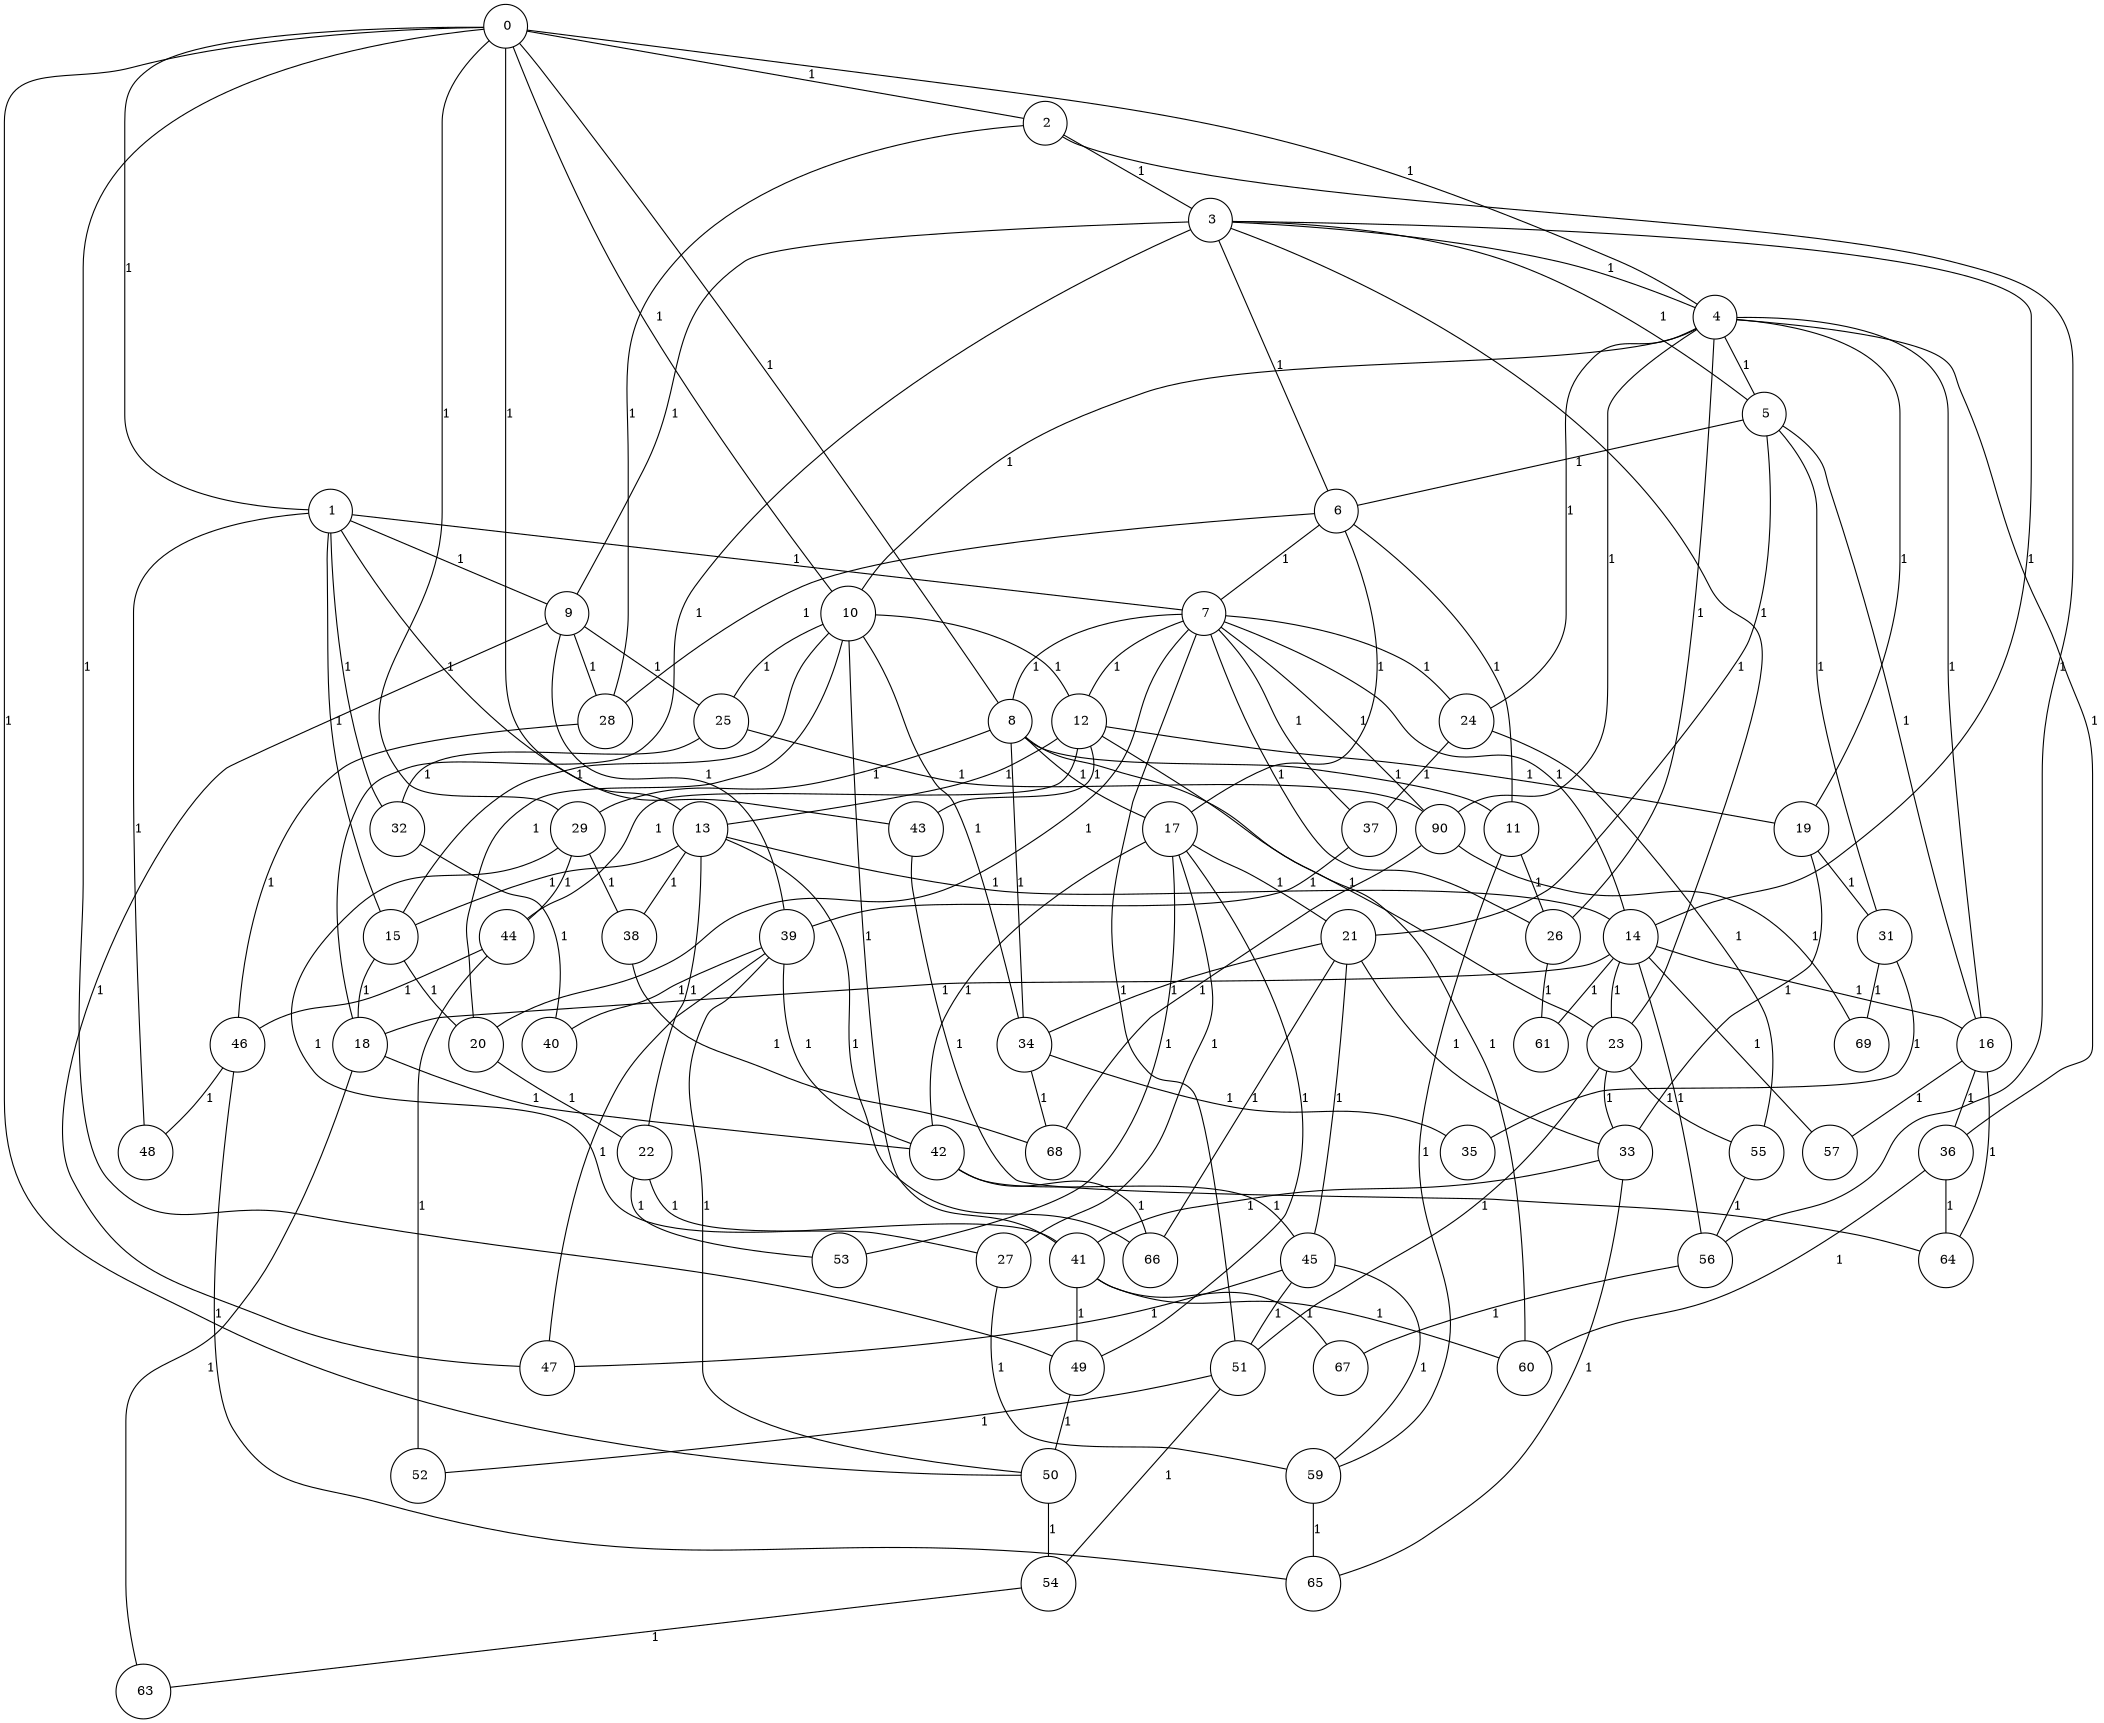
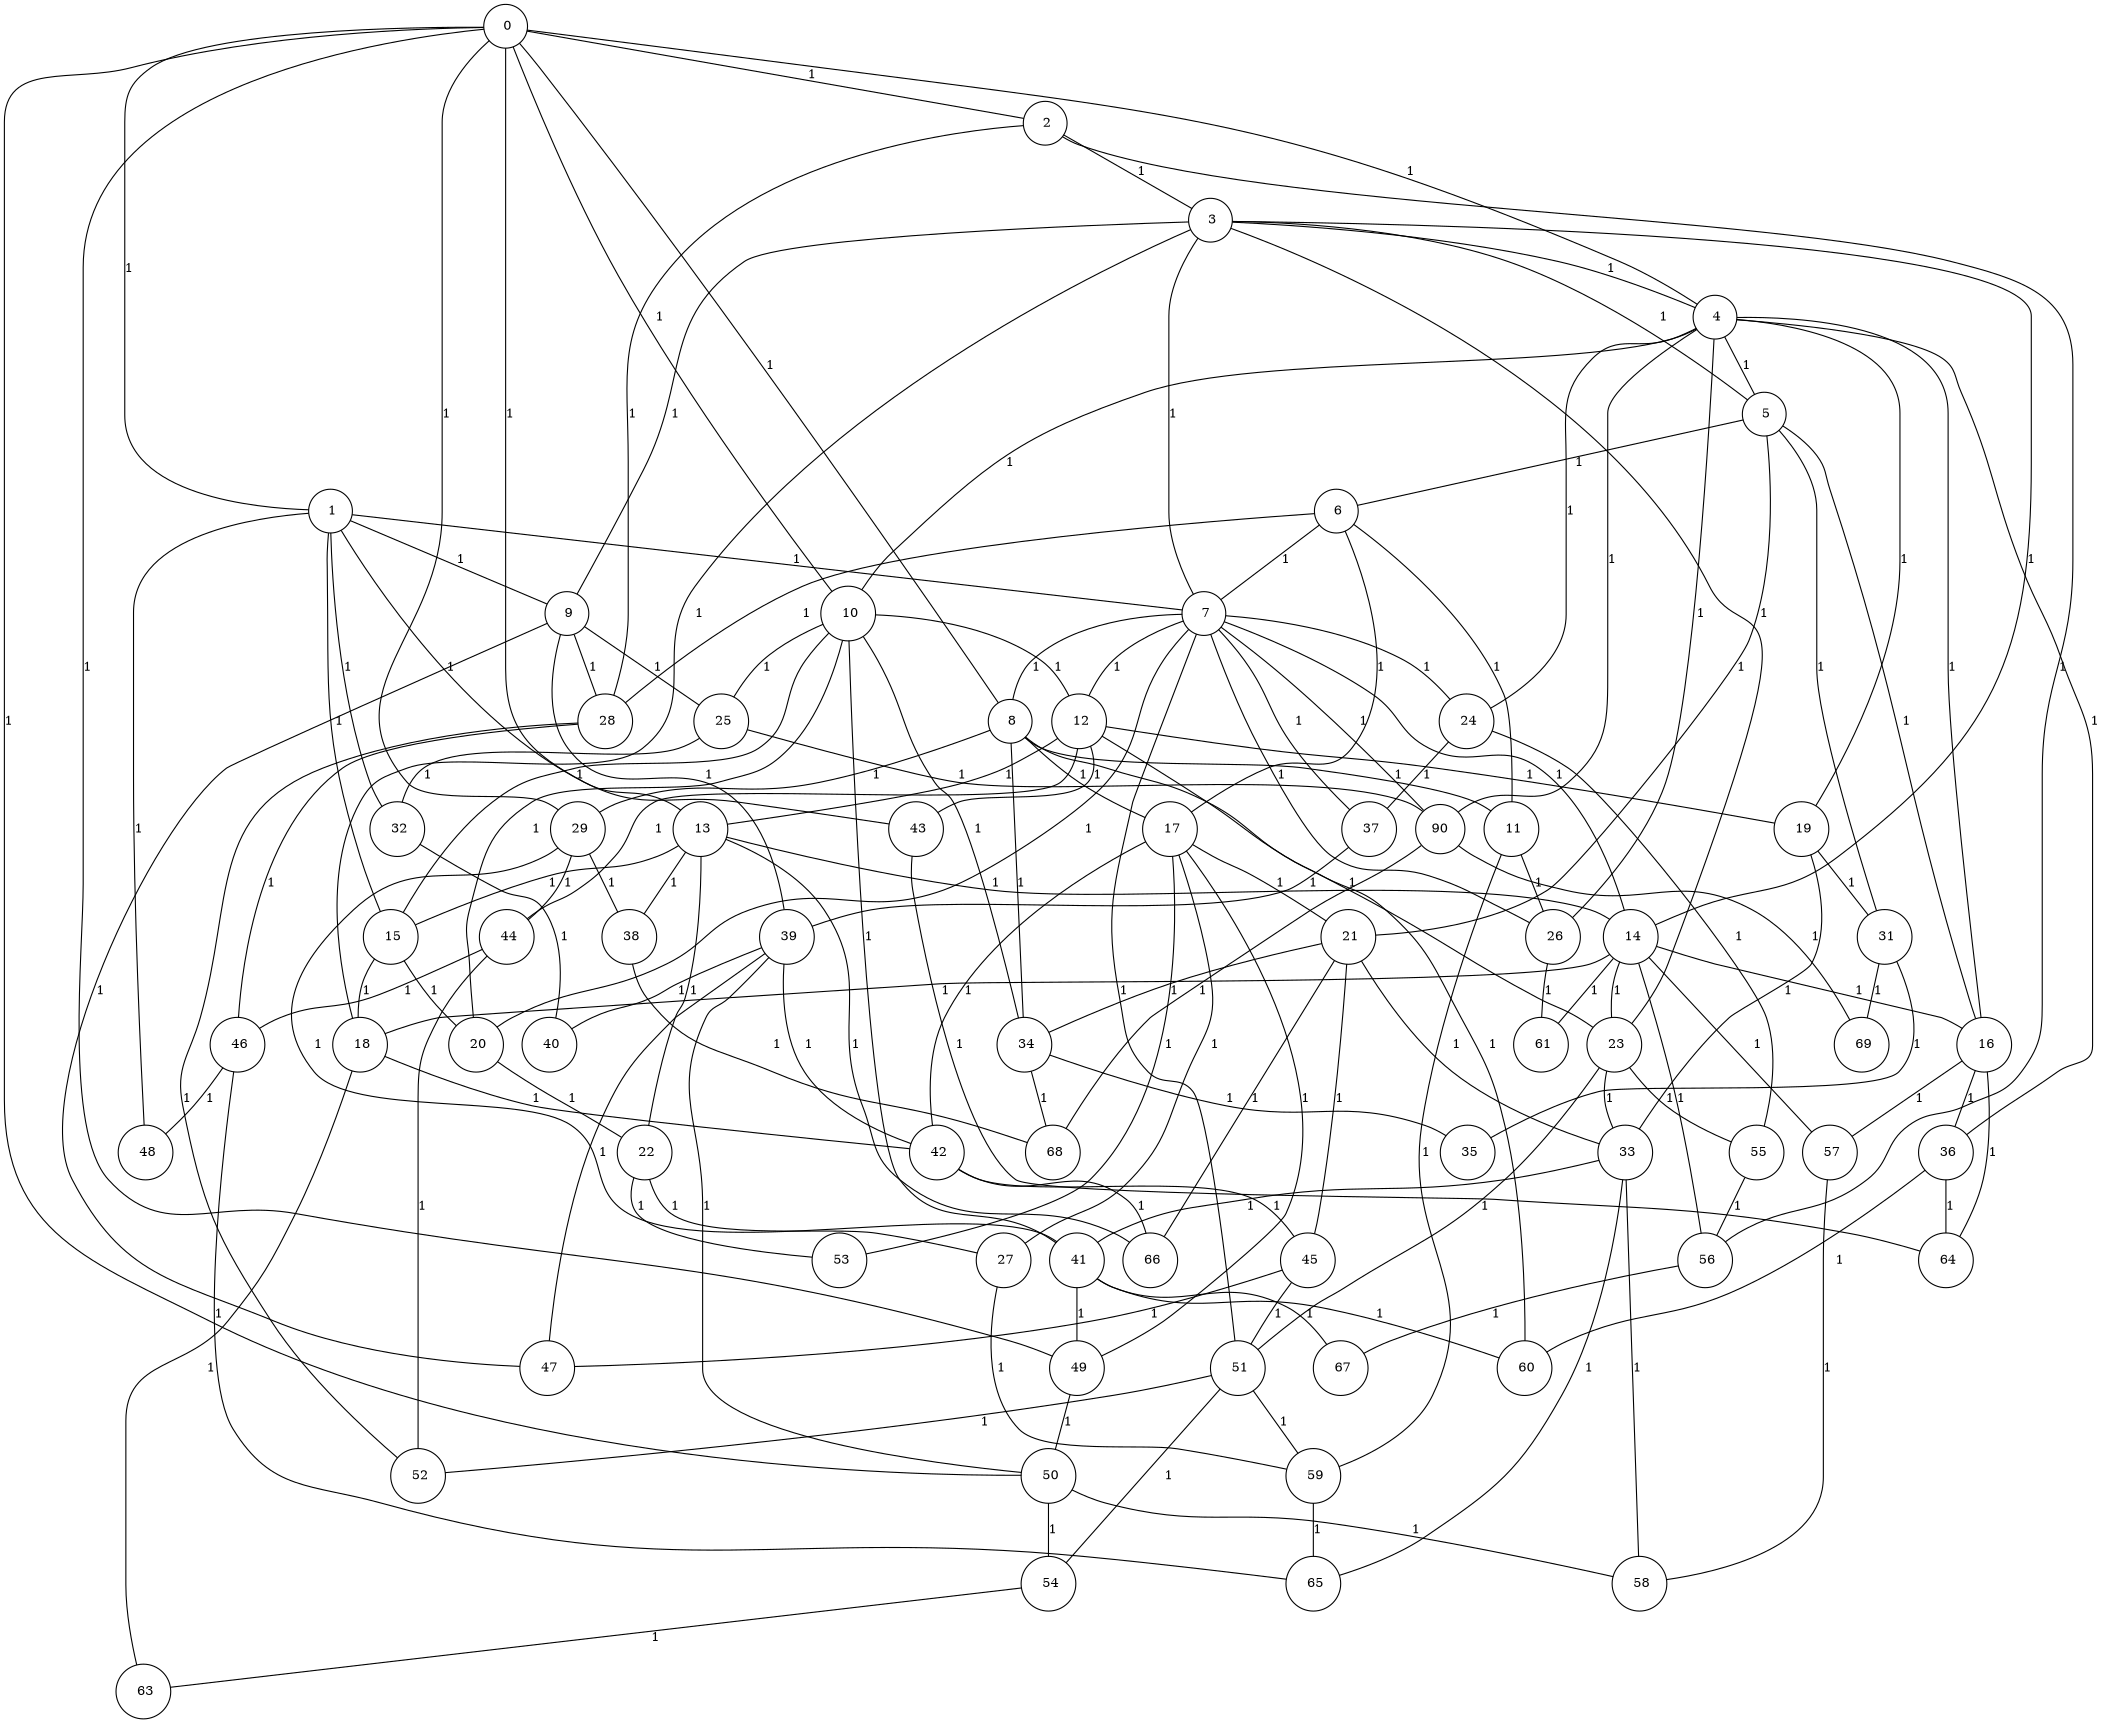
edge "3" -- "6": now "3" -- "7"
edge "28" -- "52": added, label "1"
edge "45" -- "59": now "51" -- "59"
node "58": added
